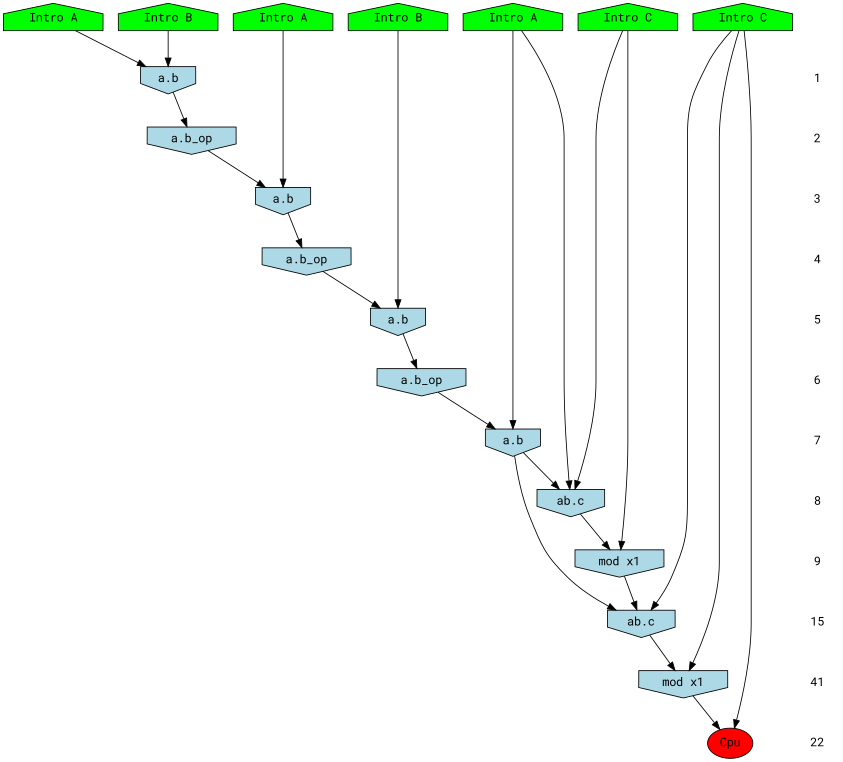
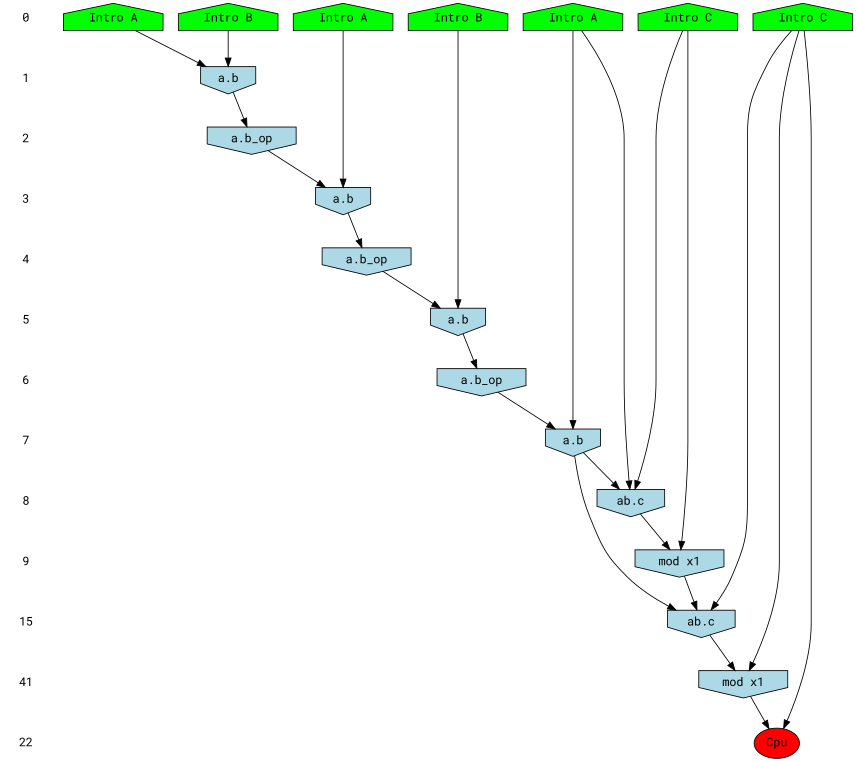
node "0": added
